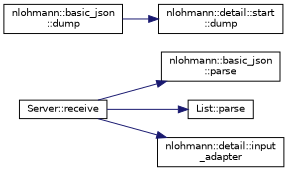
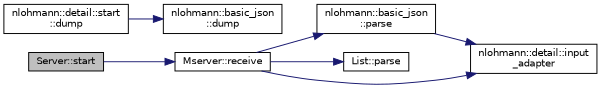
edge "nlohmann::basic_json ::dump" -> "nlohmann::detail::start ::dump": reversed
edge "nlohmann::basic_json ::parse" -> "nlohmann::detail::input _adapter": added
node "Server::start": added
node "Server::receive": label "Server::receive" -> "Mserver::receive"
